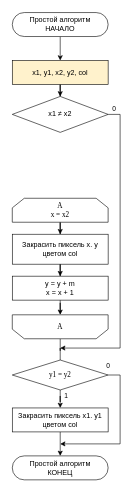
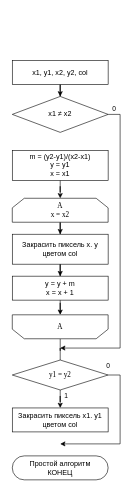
node "Простой алгоритм НАЧАЛО": removed
edge "Простой алгоритм НАЧАЛО" -> "x1, y1, x2, y2, col": removed
node "x1, y1, x2, y2, col": fillcolor #fff2cc -> #ffffff
node "m = (y2-y1)/(x2-x1) y = y1 x = x1": added
edge "m = (y2-y1)/(x2-x1) y = y1 x = x1" -> "A x = x2": added
edge "Закрасить пиксель x1. y1 цветом col" -> "Простой алгоритм КОНЕЦ": removed
